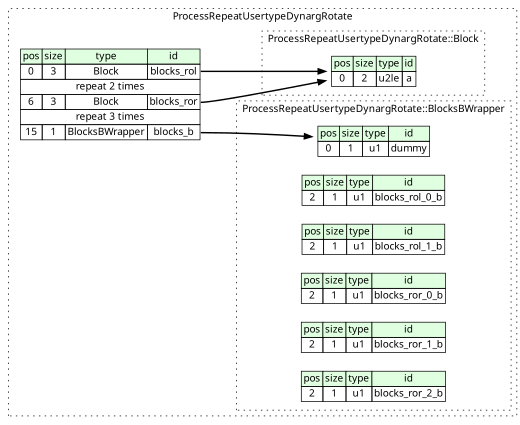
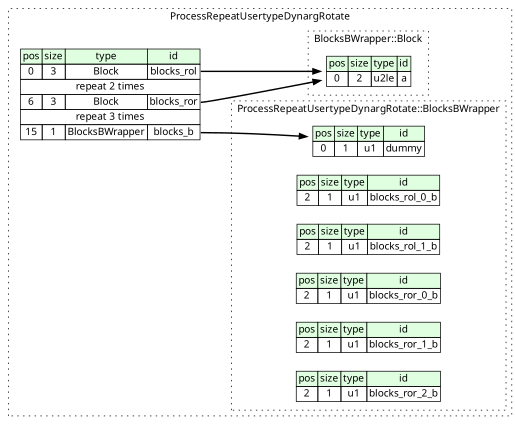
cluster "ProcessRepeatUsertypeDynargRotate::Block": label "ProcessRepeatUsertypeDynargRotate::Block" -> "BlocksBWrapper::Block"
